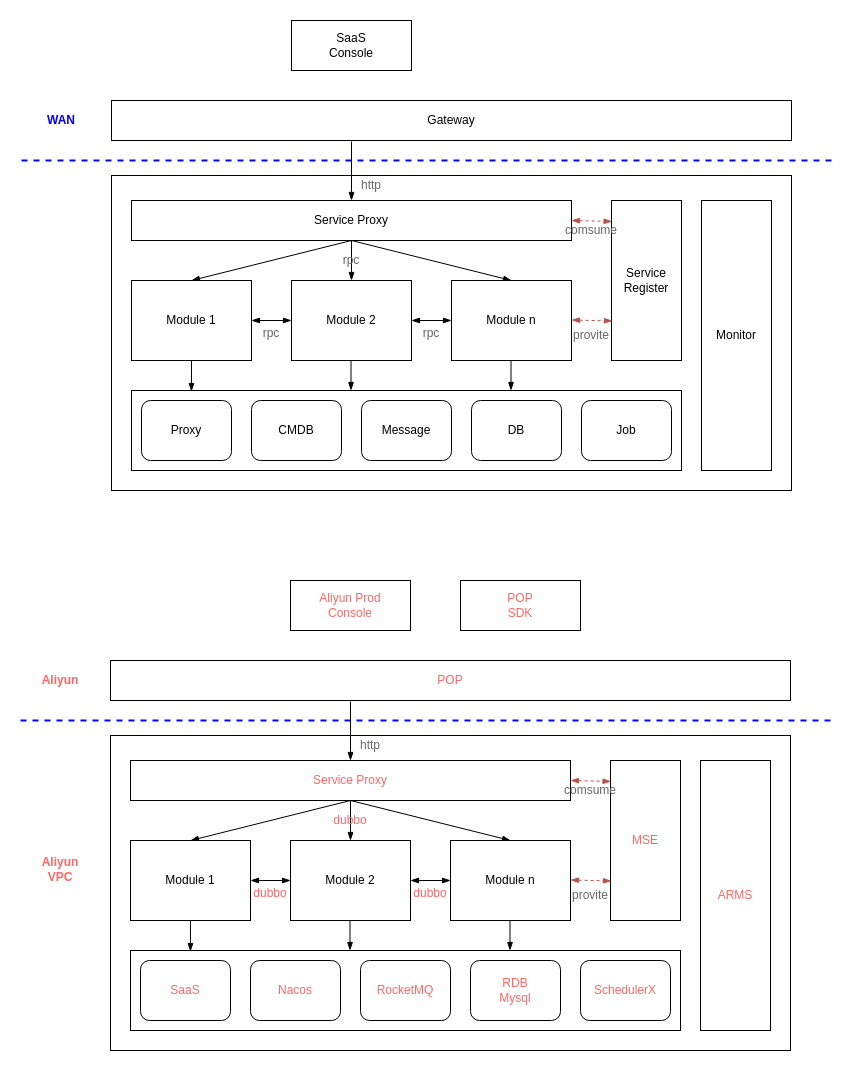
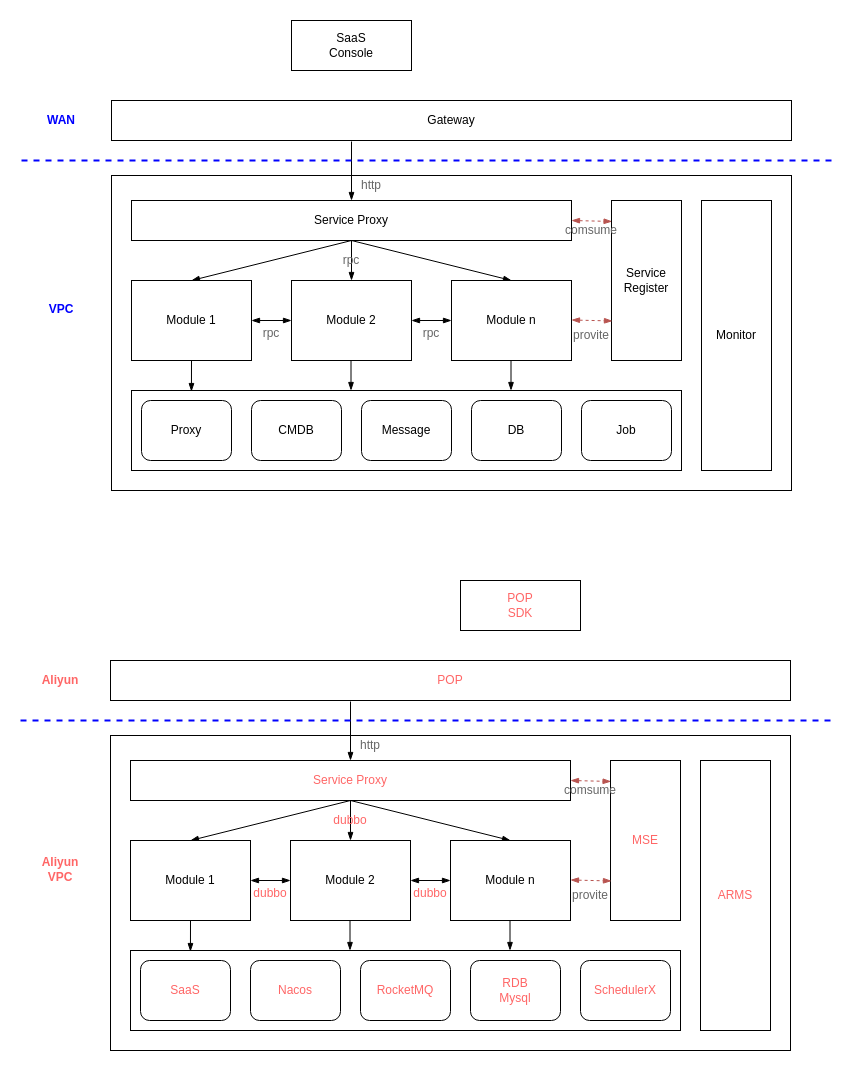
node "VPC": added
node "Aliyun Prod Console": removed
